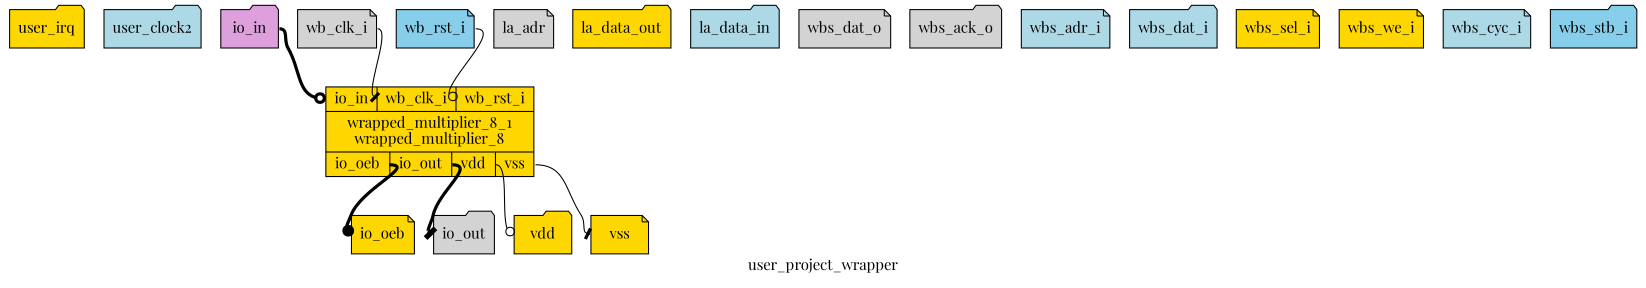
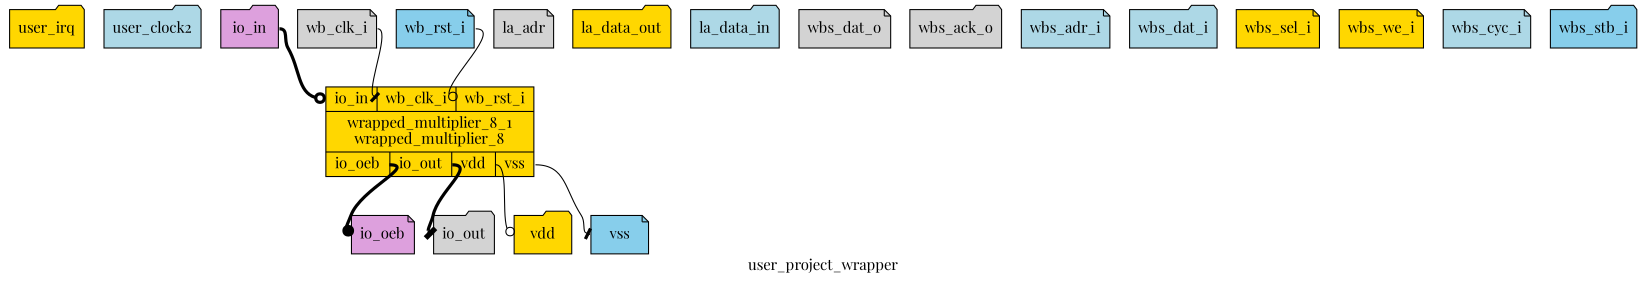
node "io_oeb": fillcolor gold -> plum
node "vss": fillcolor gold -> skyblue
